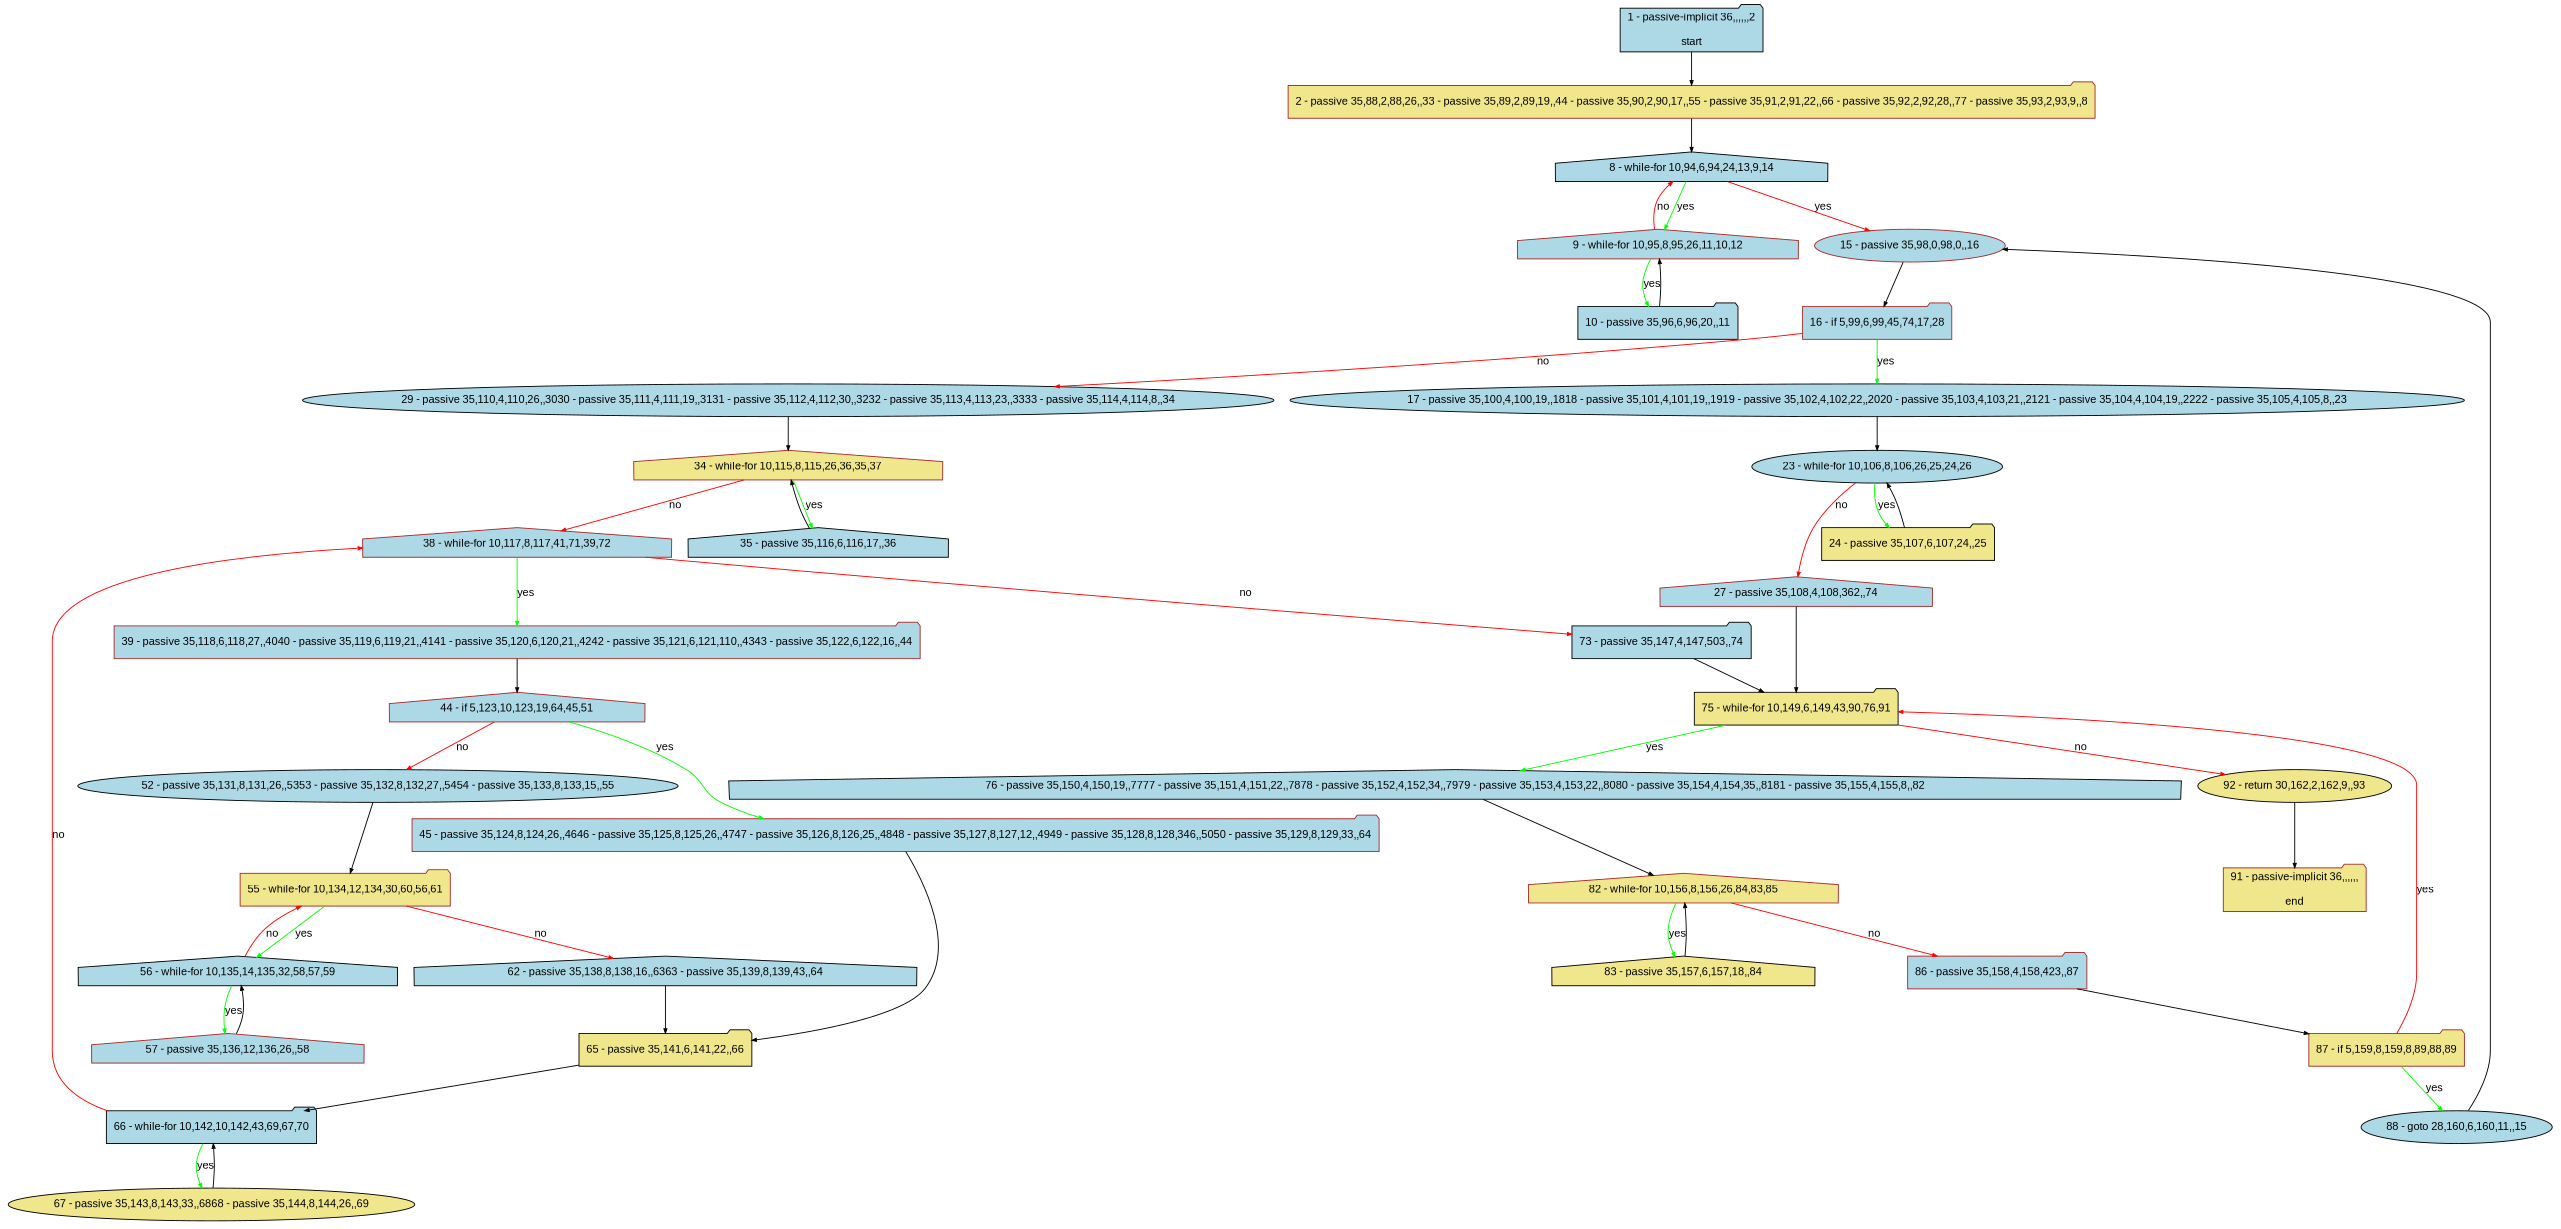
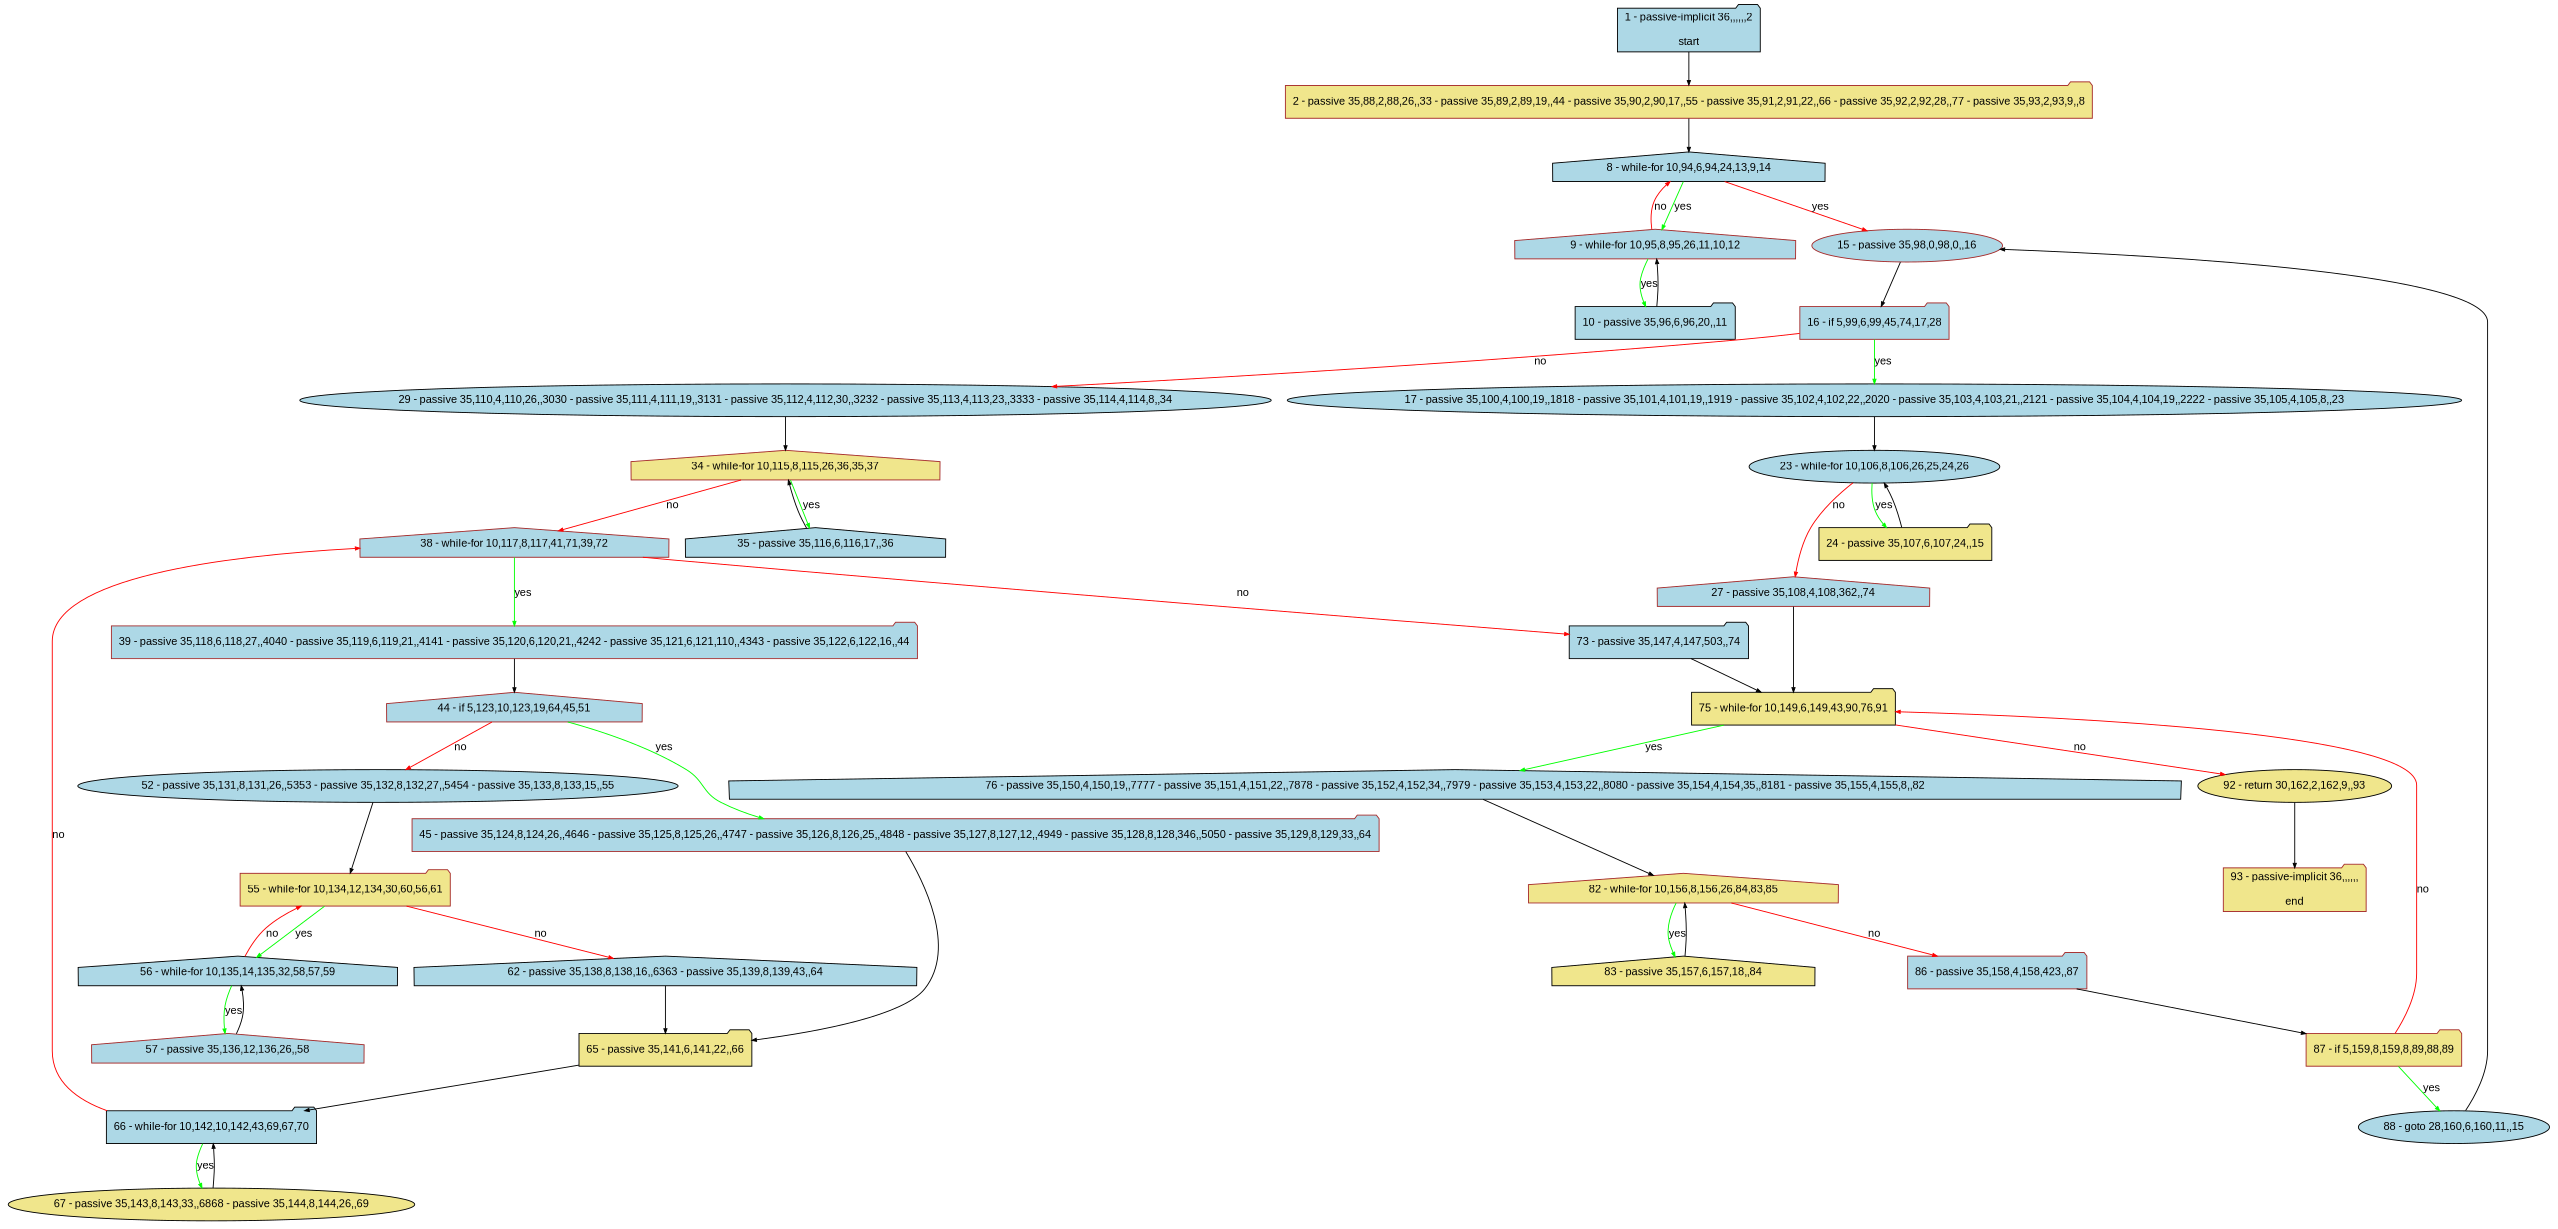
node "24 - passive 35,107,6,107,24,,25": label "24 - passive 35,107,6,107,24,,25" -> "24 - passive 35,107,6,107,24,,15"
node "91 - passive-implicit 36,,,,,, end": label "91 - passive-implicit 36,,,,,, end" -> "93 - passive-implicit 36,,,,,, end"
edge "87 - if 5,159,8,159,8,89,88,89" -> "75 - while-for 10,149,6,149,43,90,76,91": label "yes" -> "no"
